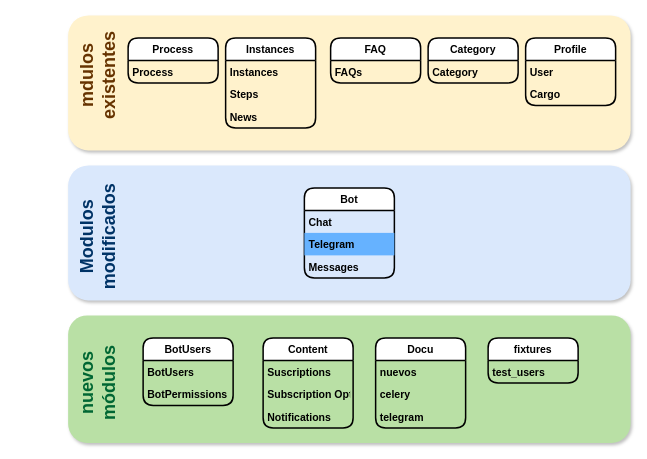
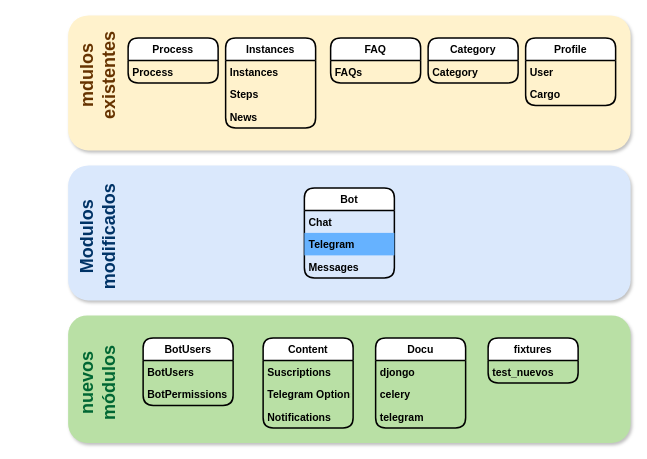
node "nuevos": label "nuevos" -> "djongo"
node "test_users": label "test_users" -> "test_nuevos"
node "Subscription Options": label "Subscription Options" -> "Telegram Options"
